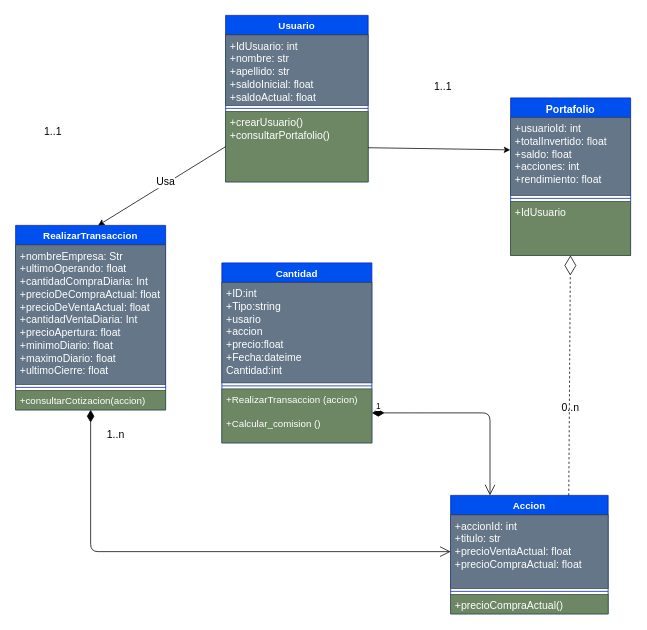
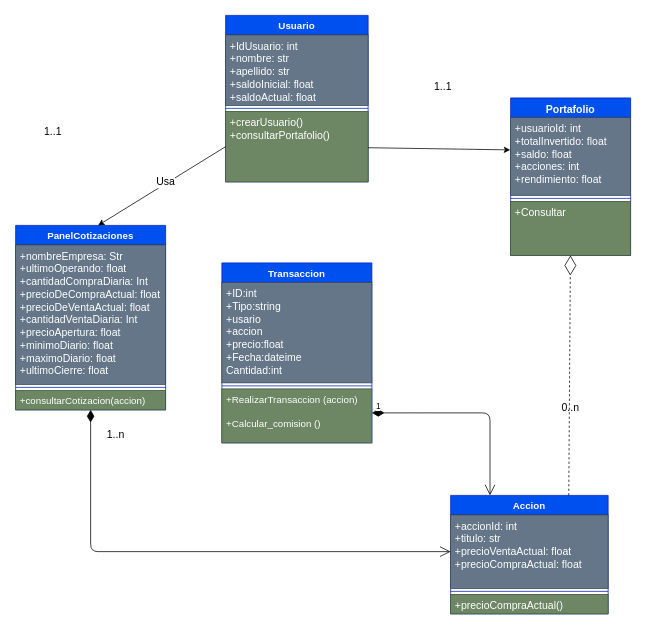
node "+IdUsuario": label "+IdUsuario" -> "+Consultar"
node "RealizarTransaccion": label "RealizarTransaccion" -> "PanelCotizaciones"
node "Cantidad": label "Cantidad" -> "Transaccion"
